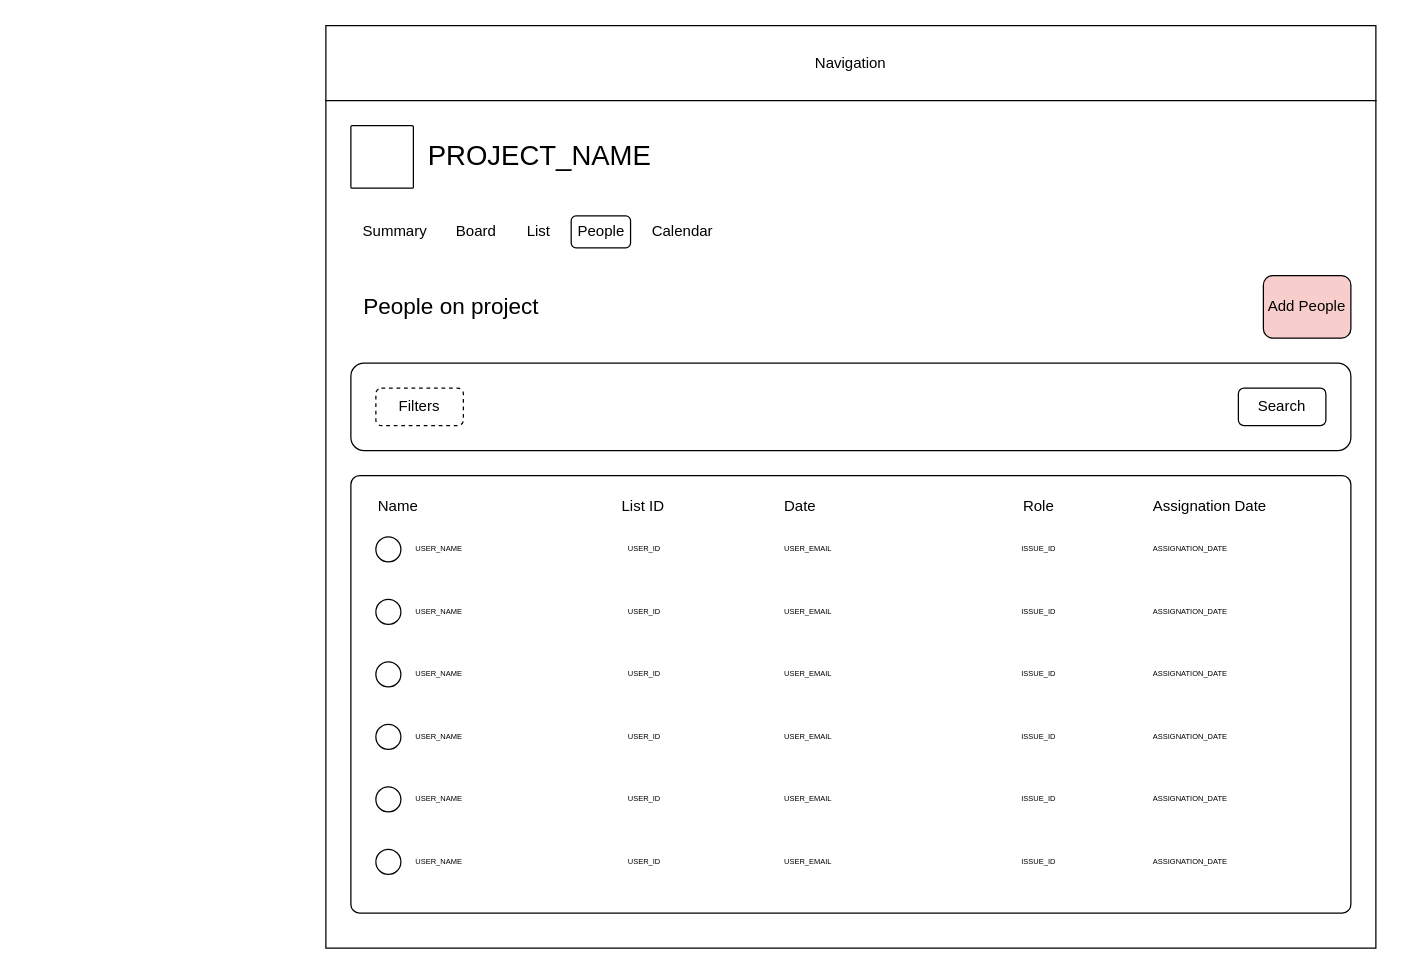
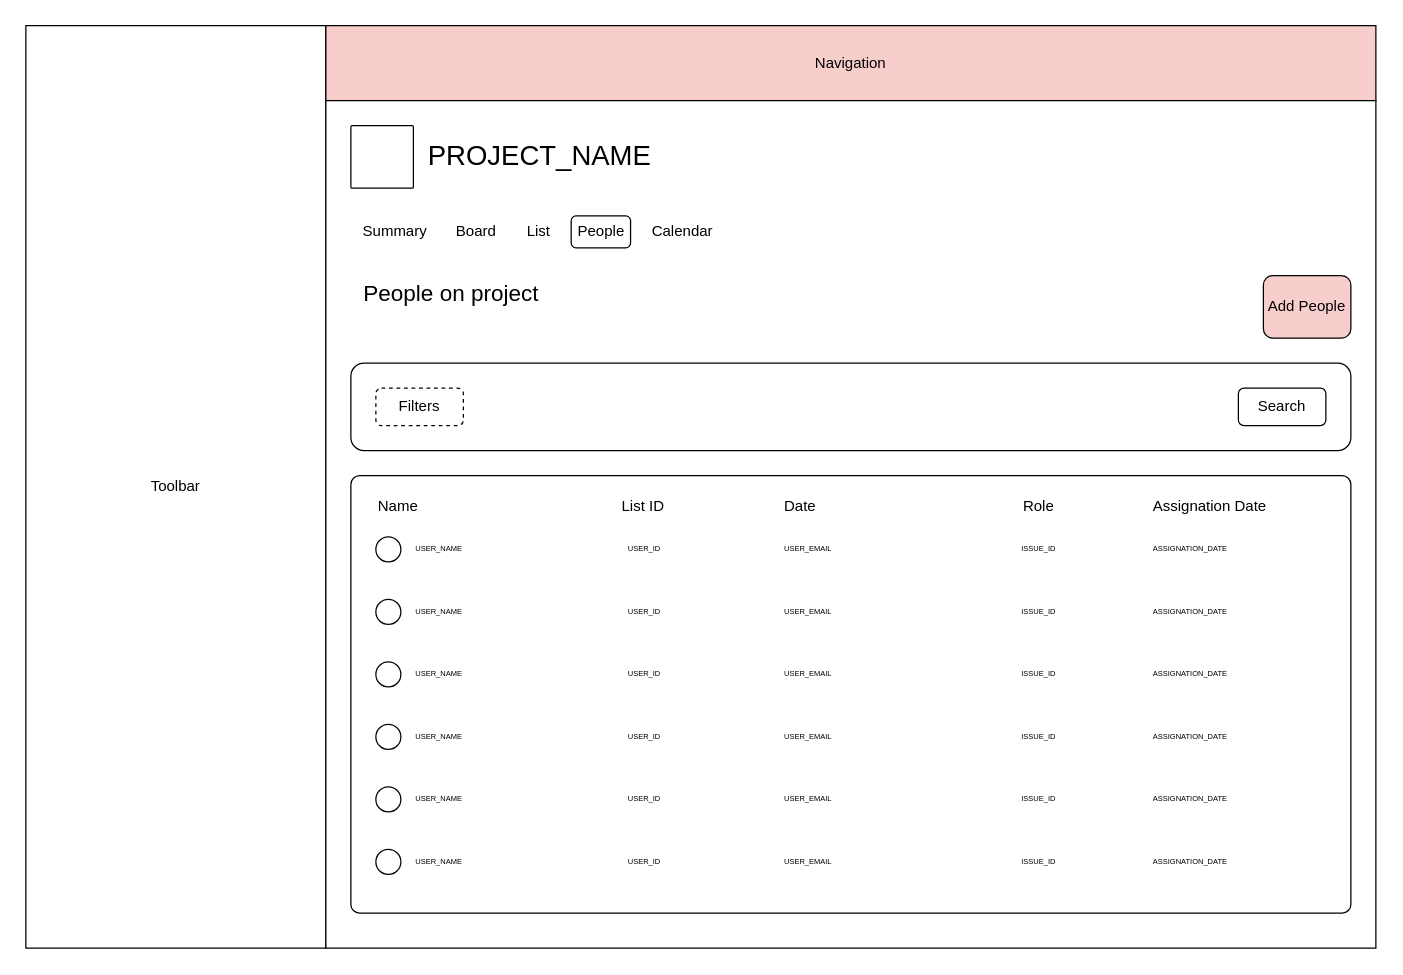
node "Navigation": fillcolor #ffffff -> #f8cecc
node "People on project": moved (451, 307) -> (451, 294)
node "Toolbar": added
